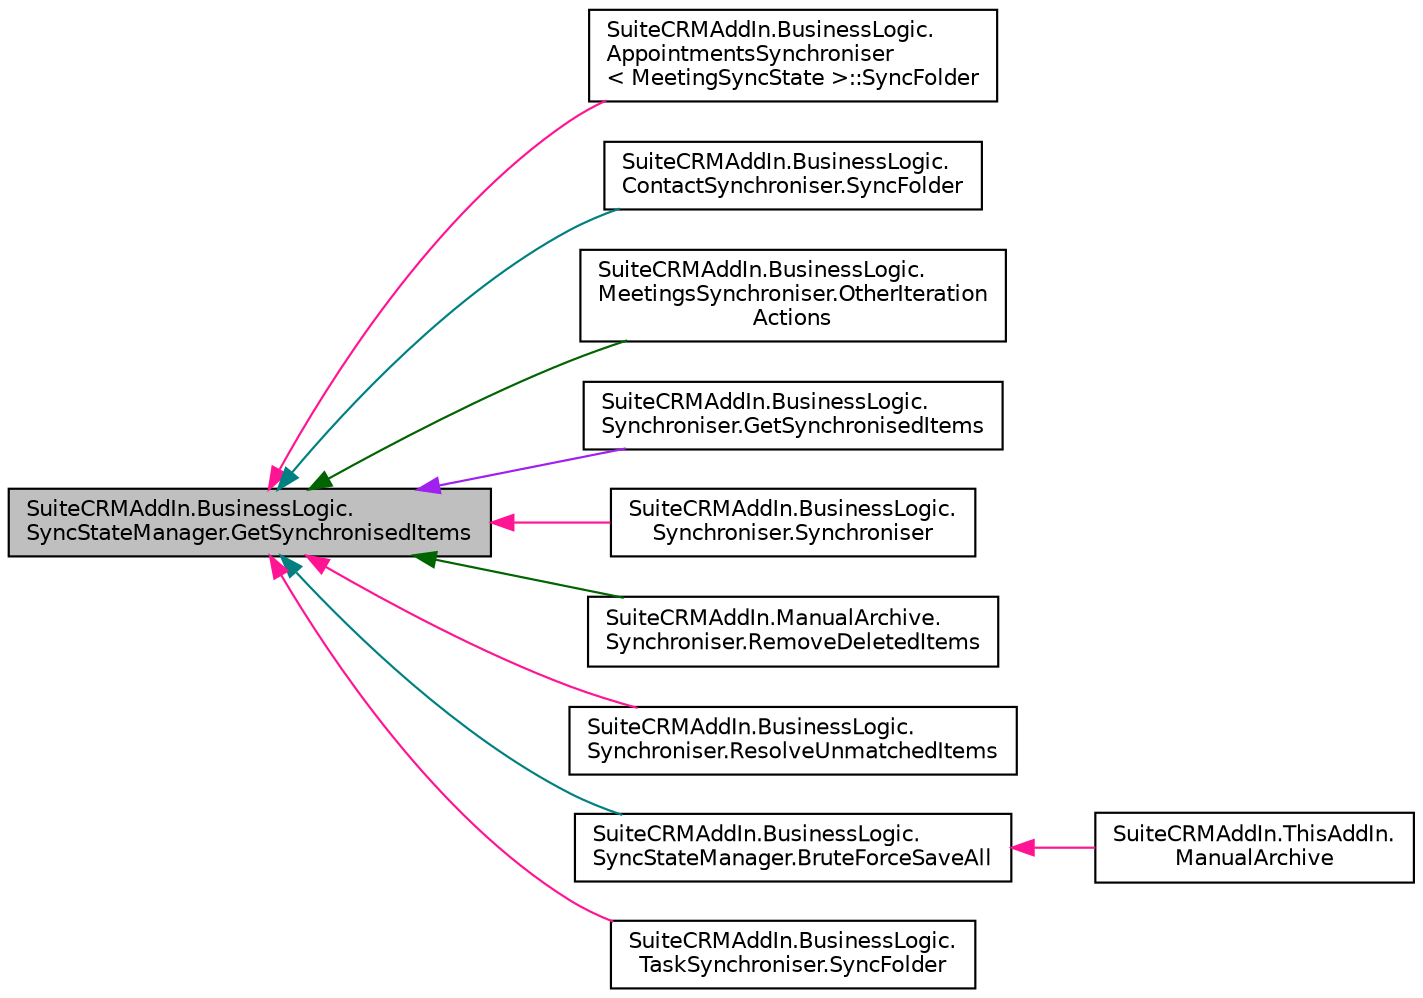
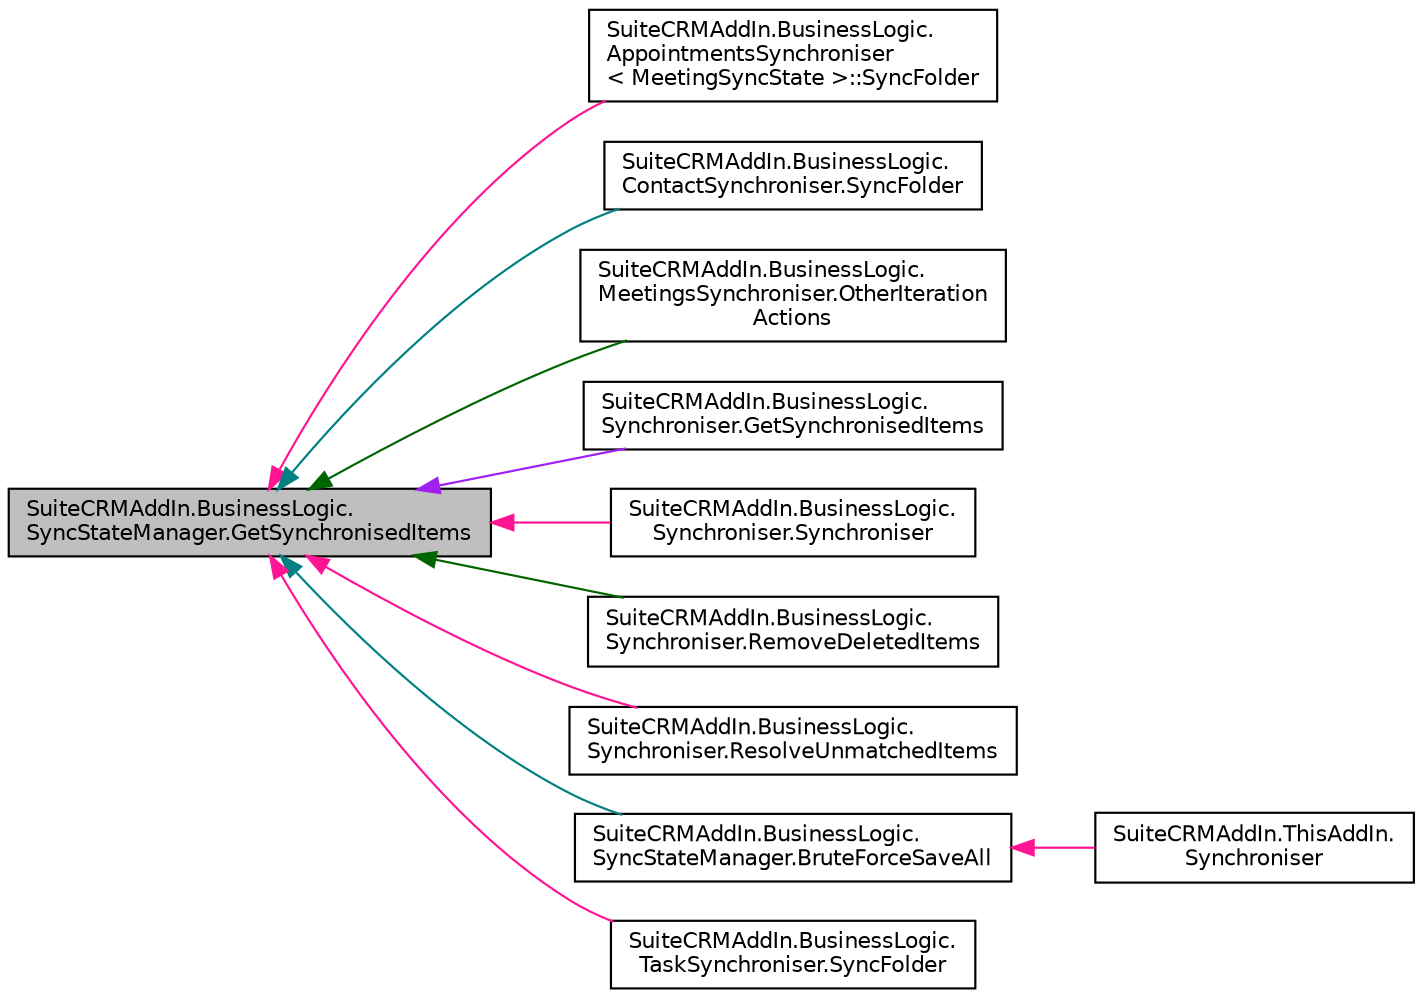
node "SuiteCRMAddIn.ManualArchive. Synchroniser.RemoveDeletedItems": label "SuiteCRMAddIn.ManualArchive. Synchroniser.RemoveDeletedItems" -> "SuiteCRMAddIn.BusinessLogic. Synchroniser.RemoveDeletedItems"
node "SuiteCRMAddIn.ThisAddIn. ManualArchive": label "SuiteCRMAddIn.ThisAddIn. ManualArchive" -> "SuiteCRMAddIn.ThisAddIn. Synchroniser"
